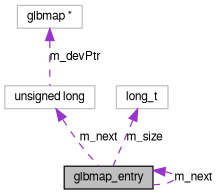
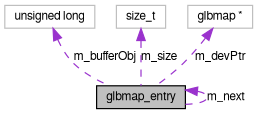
edge "unsigned long" -> "glbmap *": now "glbmap_entry" -> "glbmap *"
node "long_t": label "long_t" -> "size_t"
edge "glbmap_entry" -> "unsigned long": label "m_next" -> "m_bufferObj"
